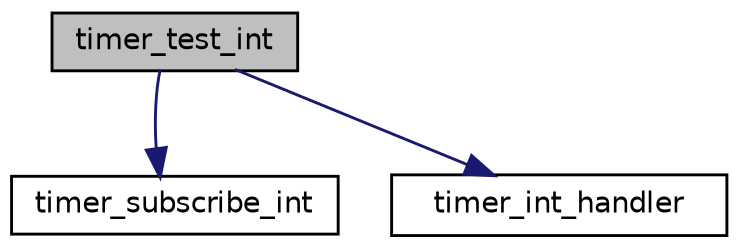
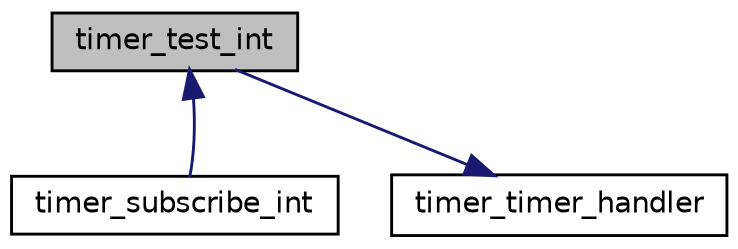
edge "timer_test_int" -> "timer_subscribe_int": reversed
node "timer_int_handler": label "timer_int_handler" -> "timer_timer_handler"
